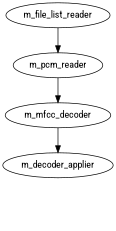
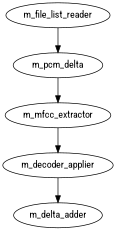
node "m_pcm_reader": label "m_pcm_reader" -> "m_pcm_delta"
node "m_mfcc_decoder": label "m_mfcc_decoder" -> "m_mfcc_extractor"
node "m_delta_adder": added
